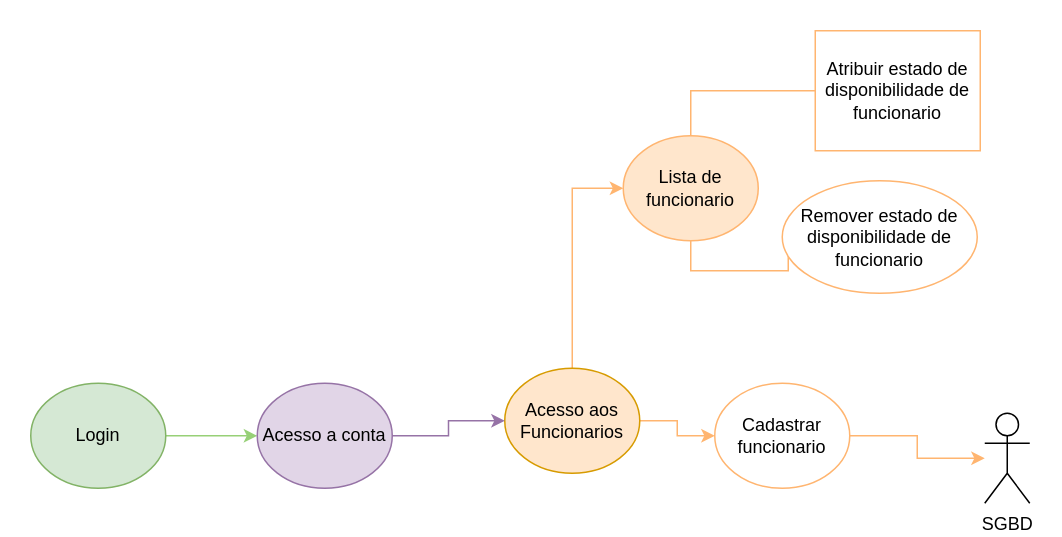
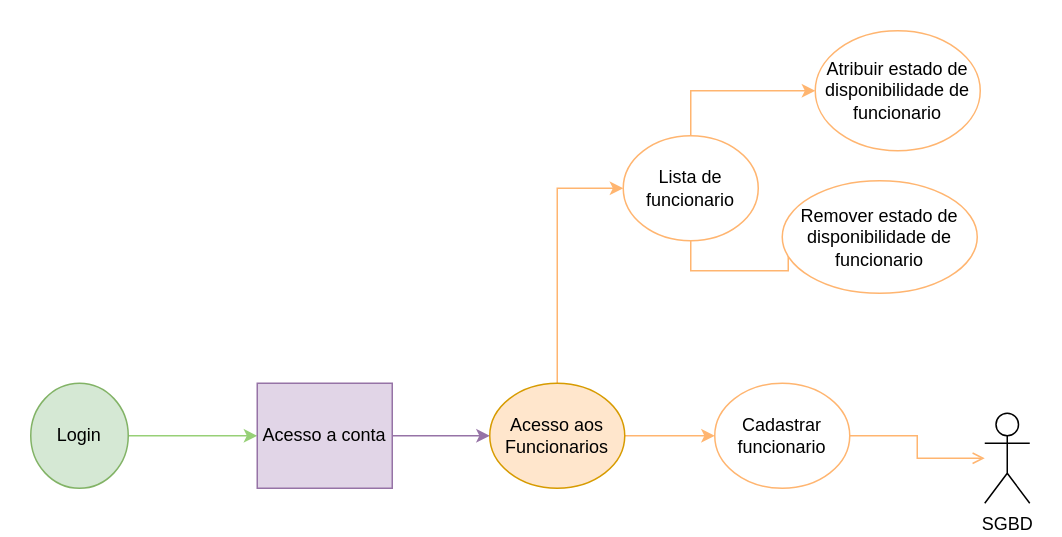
edge "Atribuir estado de disponibilidade de funcionario" -- "Lista de funcionario": arrowhead none -> classic
node "Atribuir estado de disponibilidade de funcionario": shape rectangle -> ellipse
node "Lista de funcionario": fillcolor #ffe6cc -> #ffffff
node "Acesso aos Funcionarios": moved (572, 421) -> (557, 436)
node "Login": size 135x105 -> 98x105
node "Acesso a conta": shape ellipse -> rectangle
edge "Cadastrar funcionario" -> "SGBD": arrowhead classic -> open
